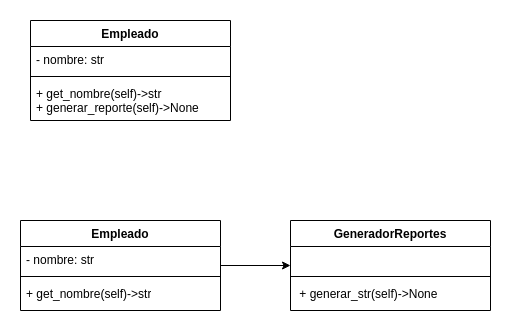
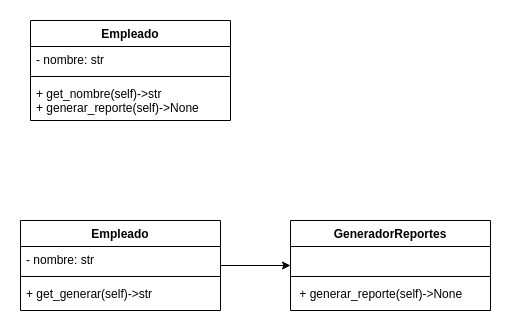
node "+ get_nombre(self)->str": label "+ get_nombre(self)->str" -> "+ get_generar(self)->str"
node "+ generar_str(self)->None": label "+ generar_str(self)->None" -> "+ generar_reporte(self)->None"
